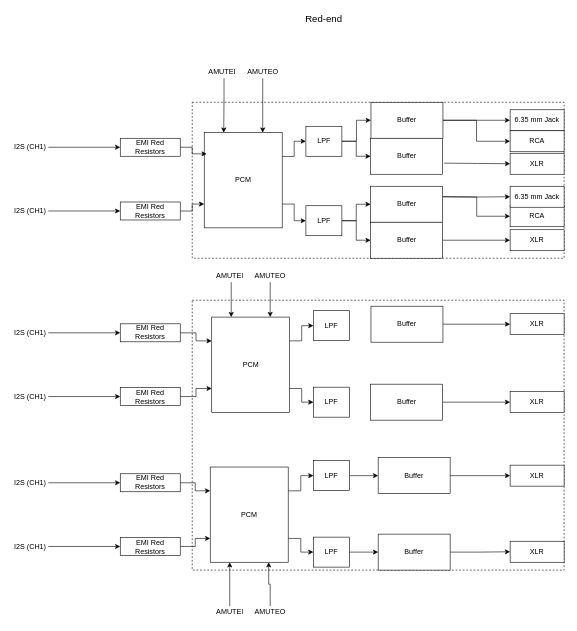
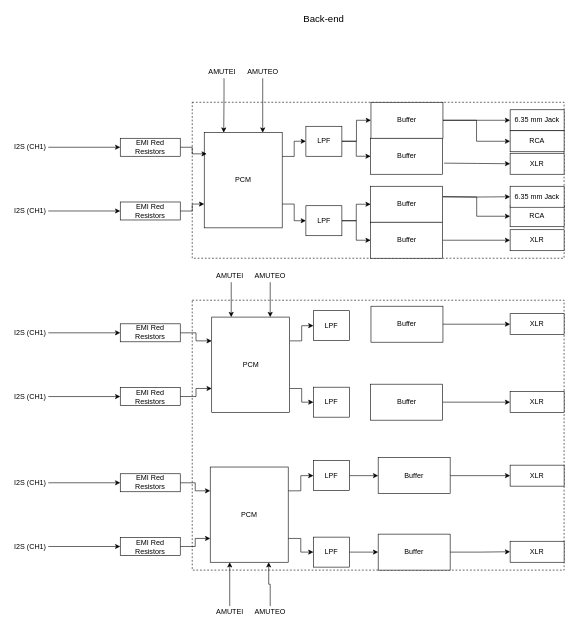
node "Red-end": label "Red-end" -> "Back-end"
